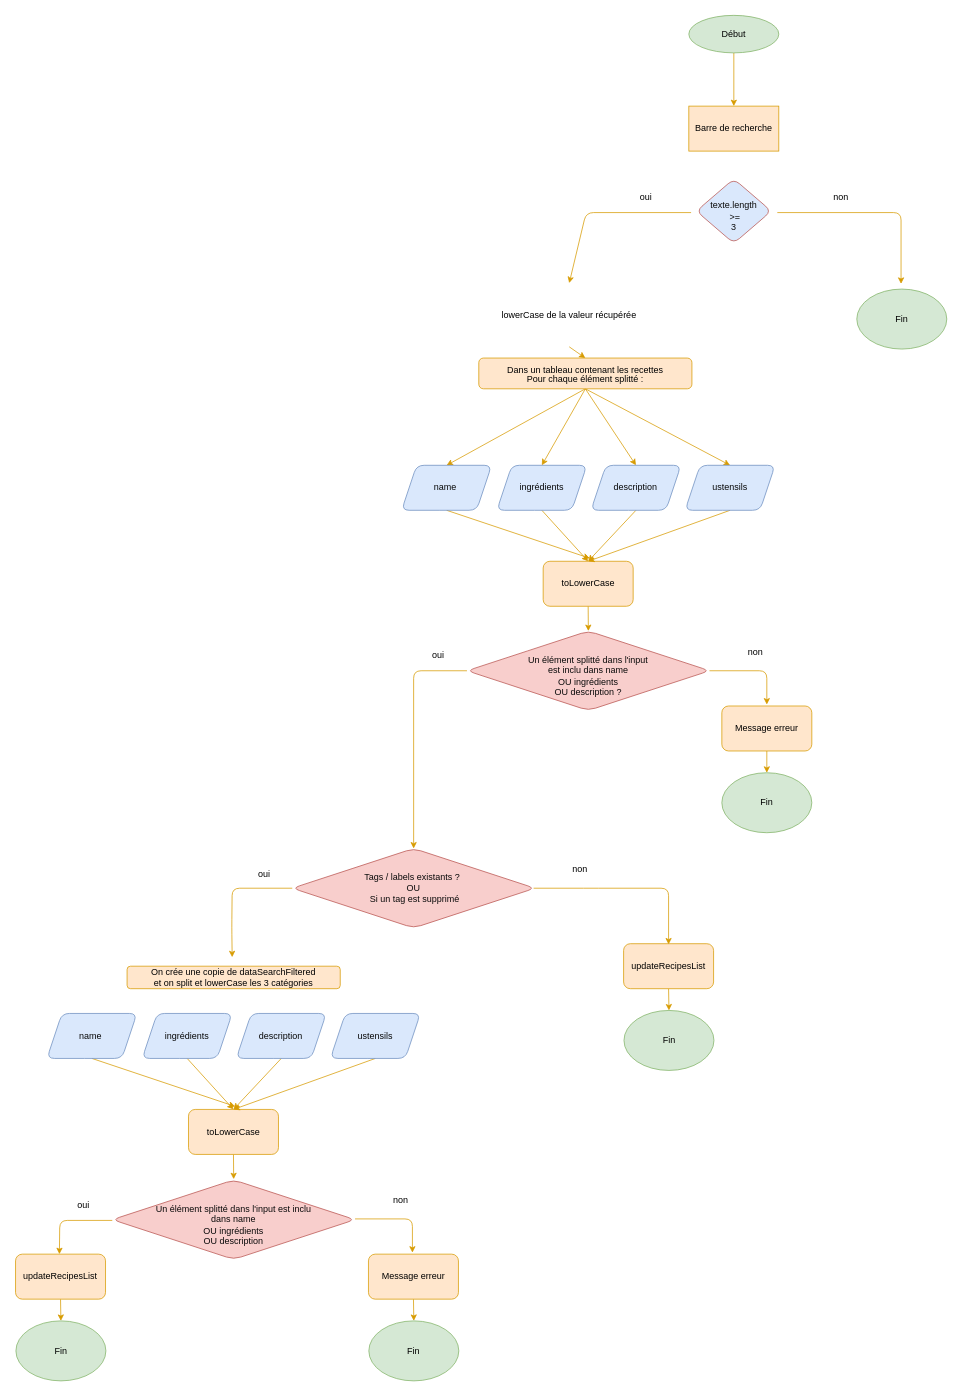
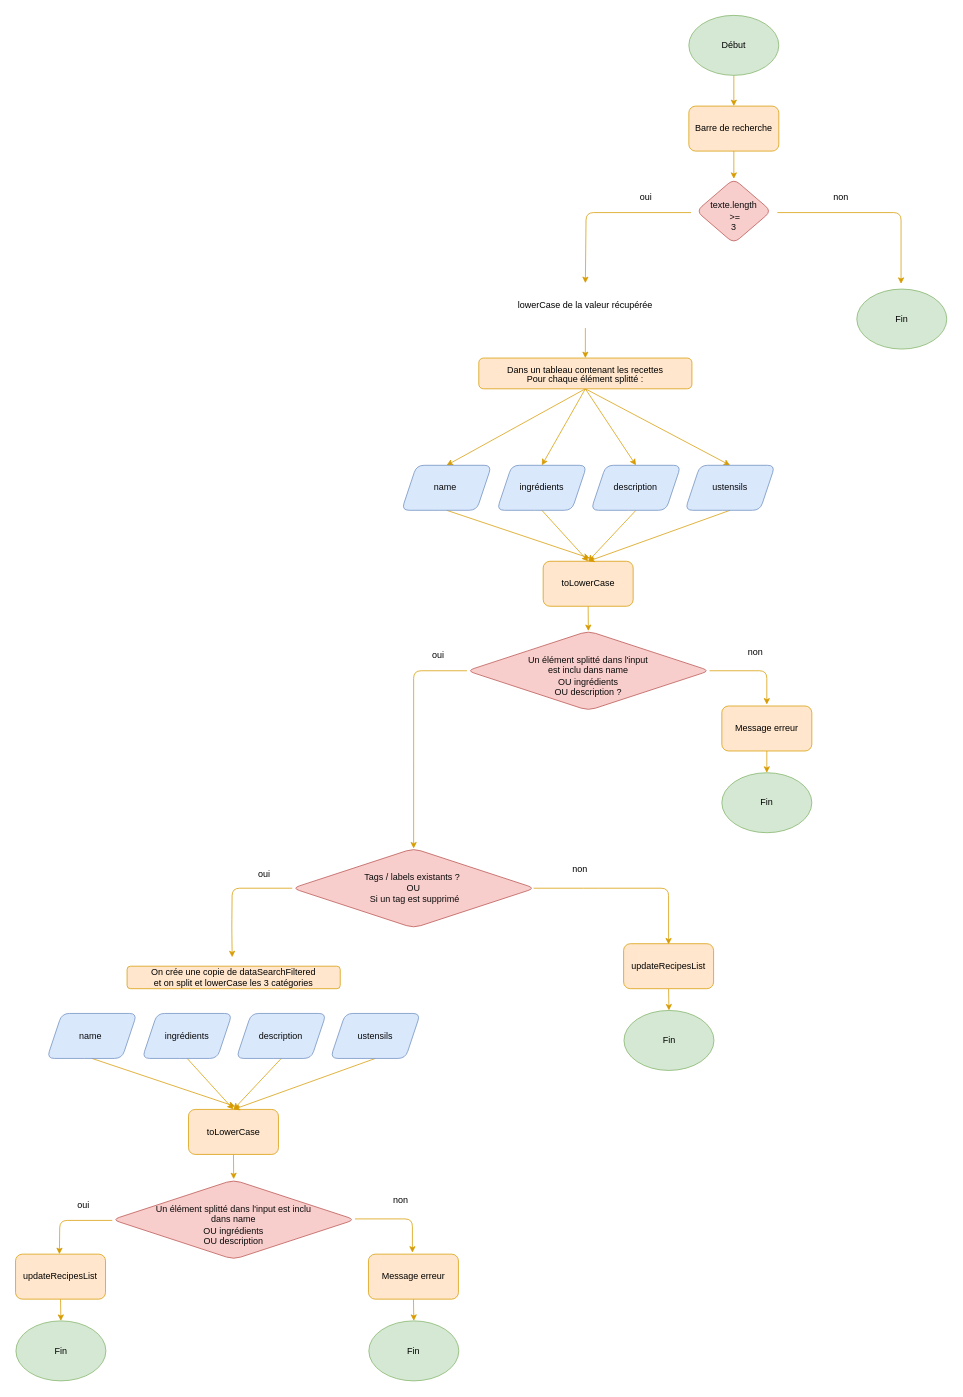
node "Début": size 90x38 -> 90x60
node "Barre de recherche": shape rectangle -> rounded rectangle
edge "Barre de recherche" -> "texte.length >= 3": added
node "texte.length >= 3": fillcolor #dae8fc -> #f8cecc
node "lowerCase de la valeur récupérée": size 139x64 -> 171x45
